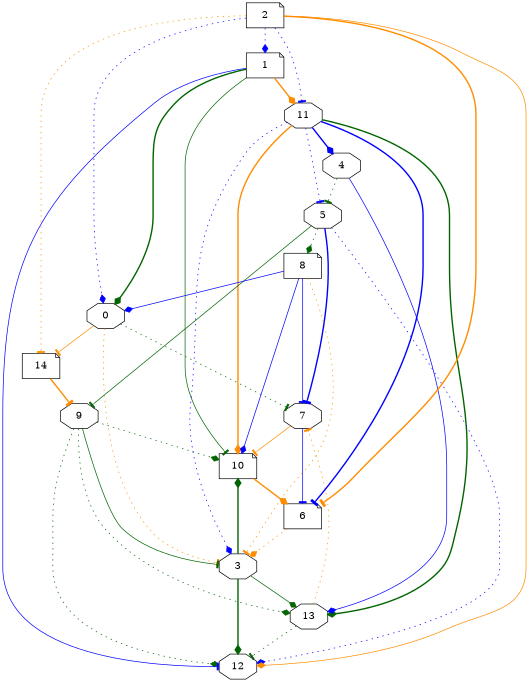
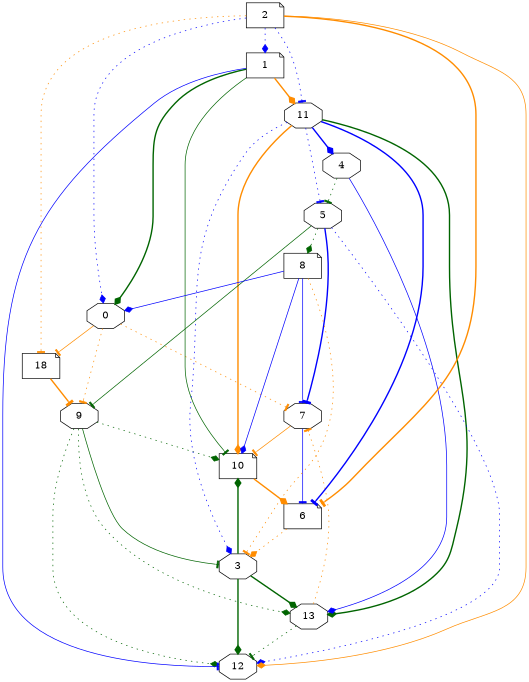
edge "0" -> "7": color darkgreen -> darkorange
node "14": label "14" -> "18"
edge "0" -> "3": now "0" -> "9"
edge "3" -> "13": style solid -> bold
